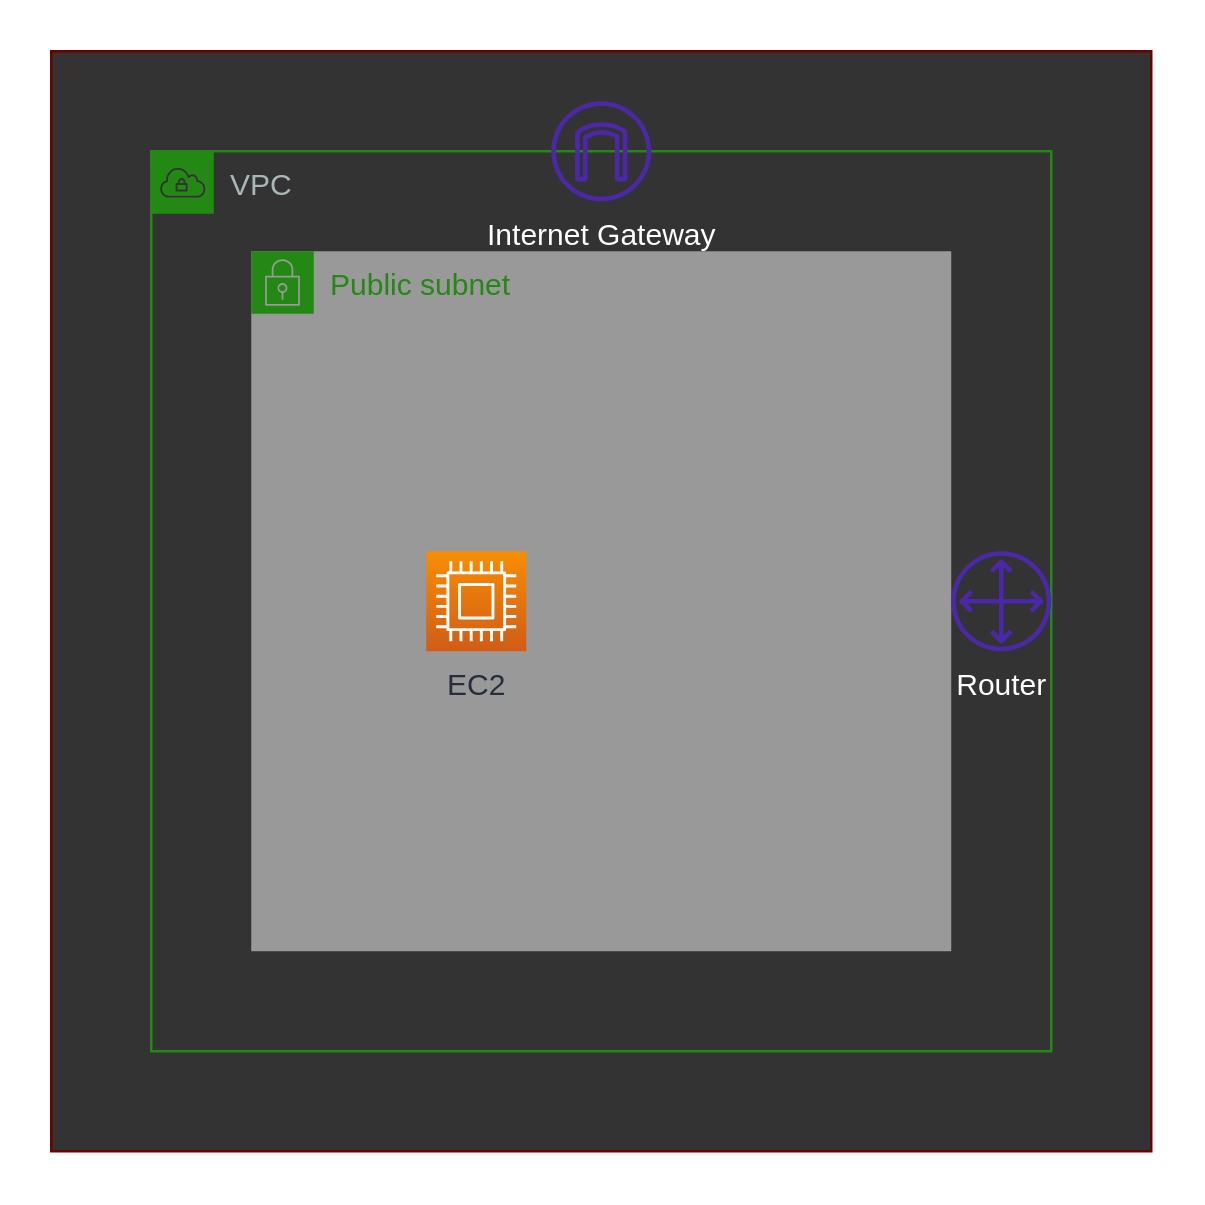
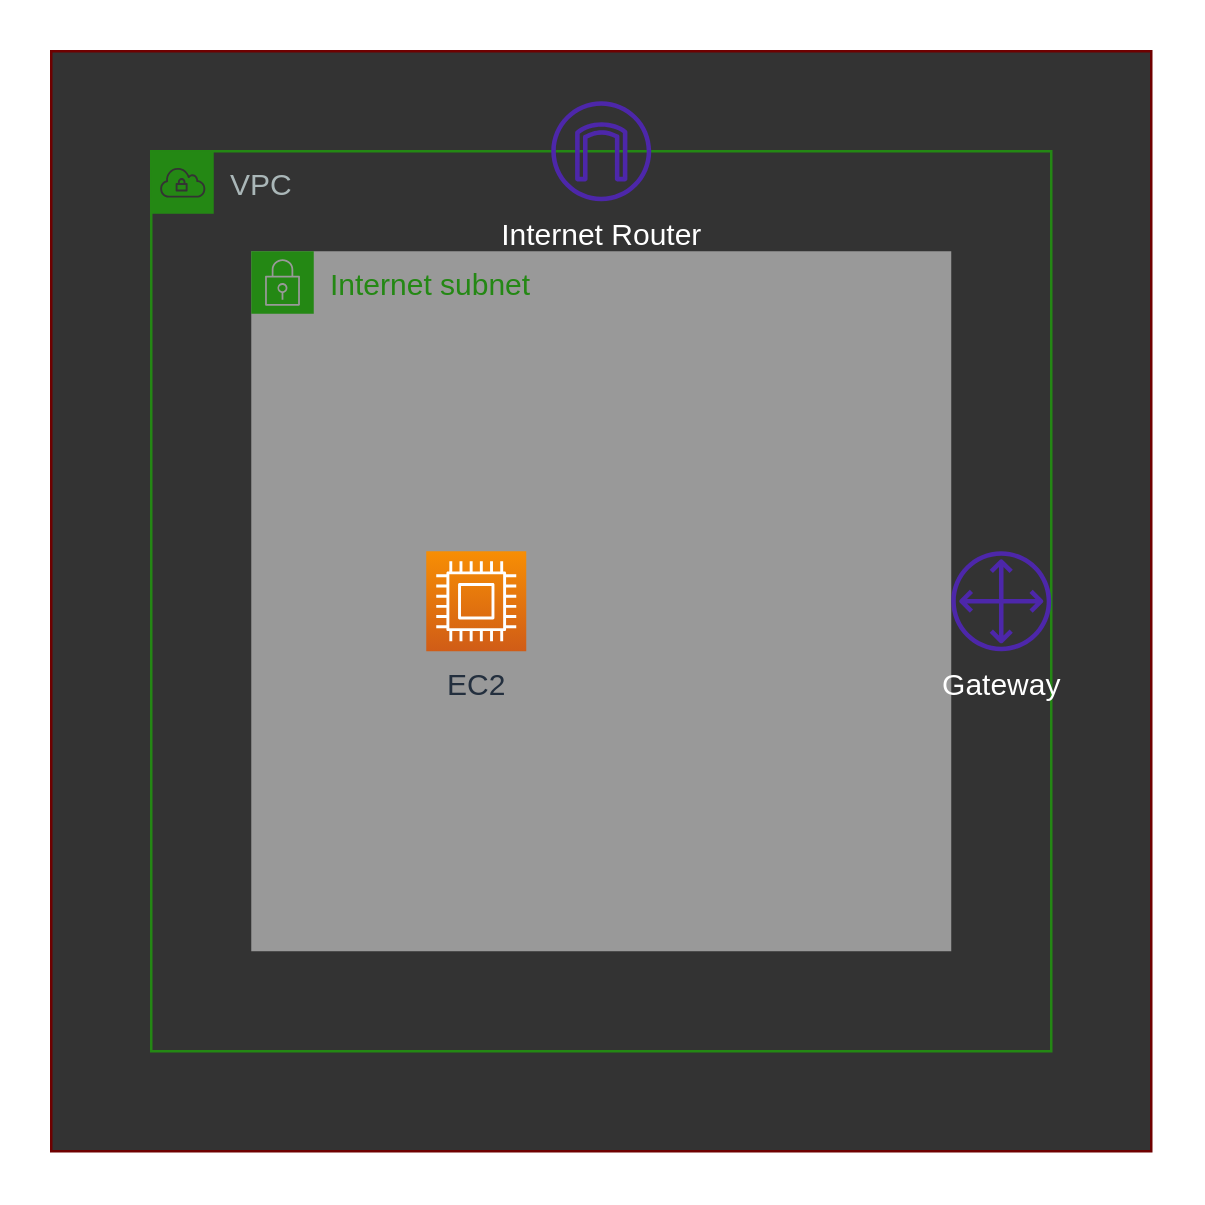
node "Internet Gateway": label "Internet Gateway" -> "Internet Router"
node "Public subnet": label "Public subnet" -> "Internet subnet"
node "Router": label "Router" -> "Gateway"
